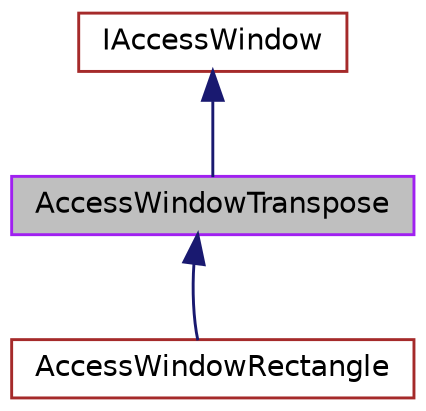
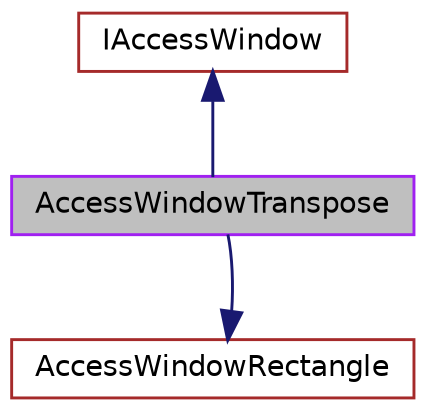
edge "AccessWindowRectangle" -> "AccessWindowTranspose": reversed
